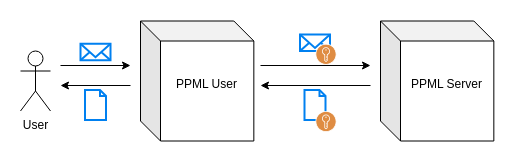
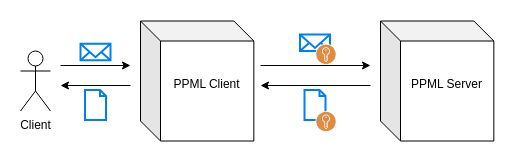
node "PPML User": label "PPML User" -> "PPML Client"
node "User": label "User" -> "Client"
